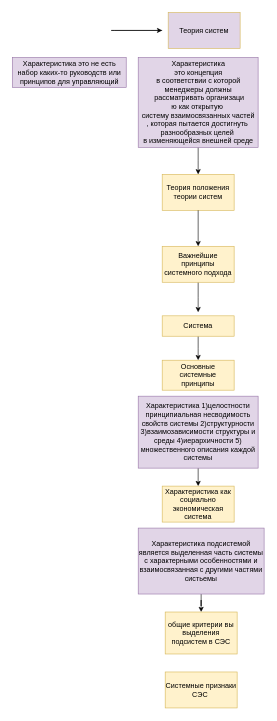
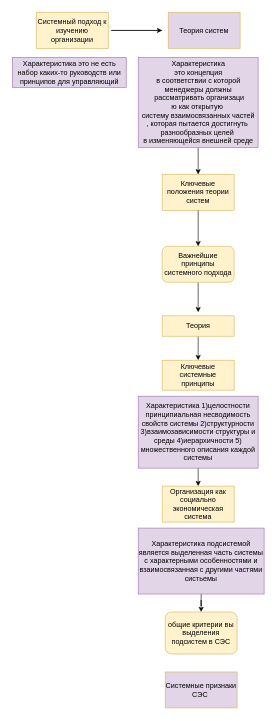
node "Системный подход к изучению организации": added
node "Теория положения теории систем": label "Теория положения теории систем" -> "Ключевые положения теории систем"
node "Важнейшие принципы системного подхода": shape rectangle -> rounded rectangle
node "Система": label "Система" -> "Теория"
node "Основные системные принципы": label "Основные системные принципы" -> "Ключевые системные принципы"
node "Характеристика как социально экономическая система": label "Характеристика как социально экономическая система" -> "Организация как социально экономическая система"
node "общие критерии вы выделения подсистем в СЭС": shape rectangle -> rounded rectangle
node "Системные признаки СЭС": fillcolor #fff2cc -> #e1d5e7
